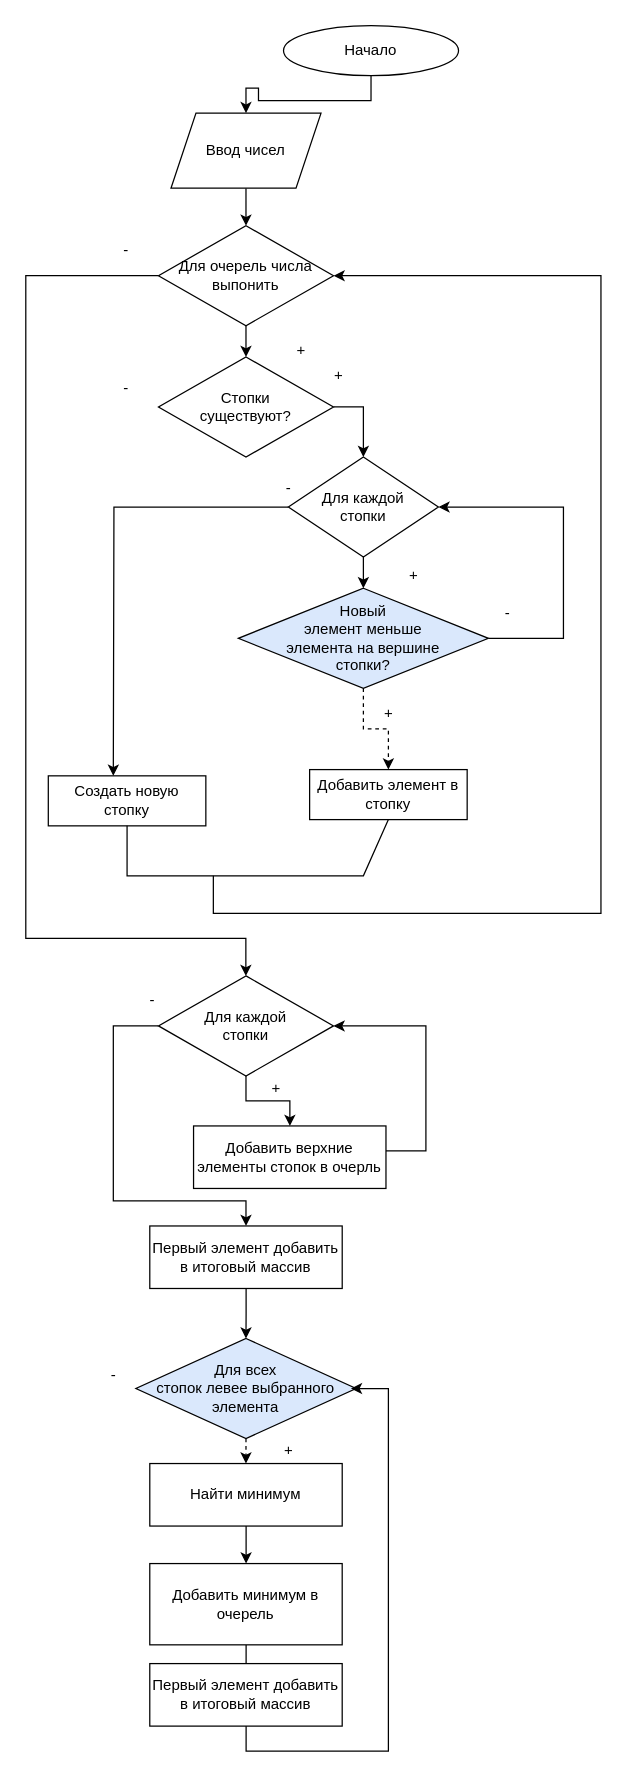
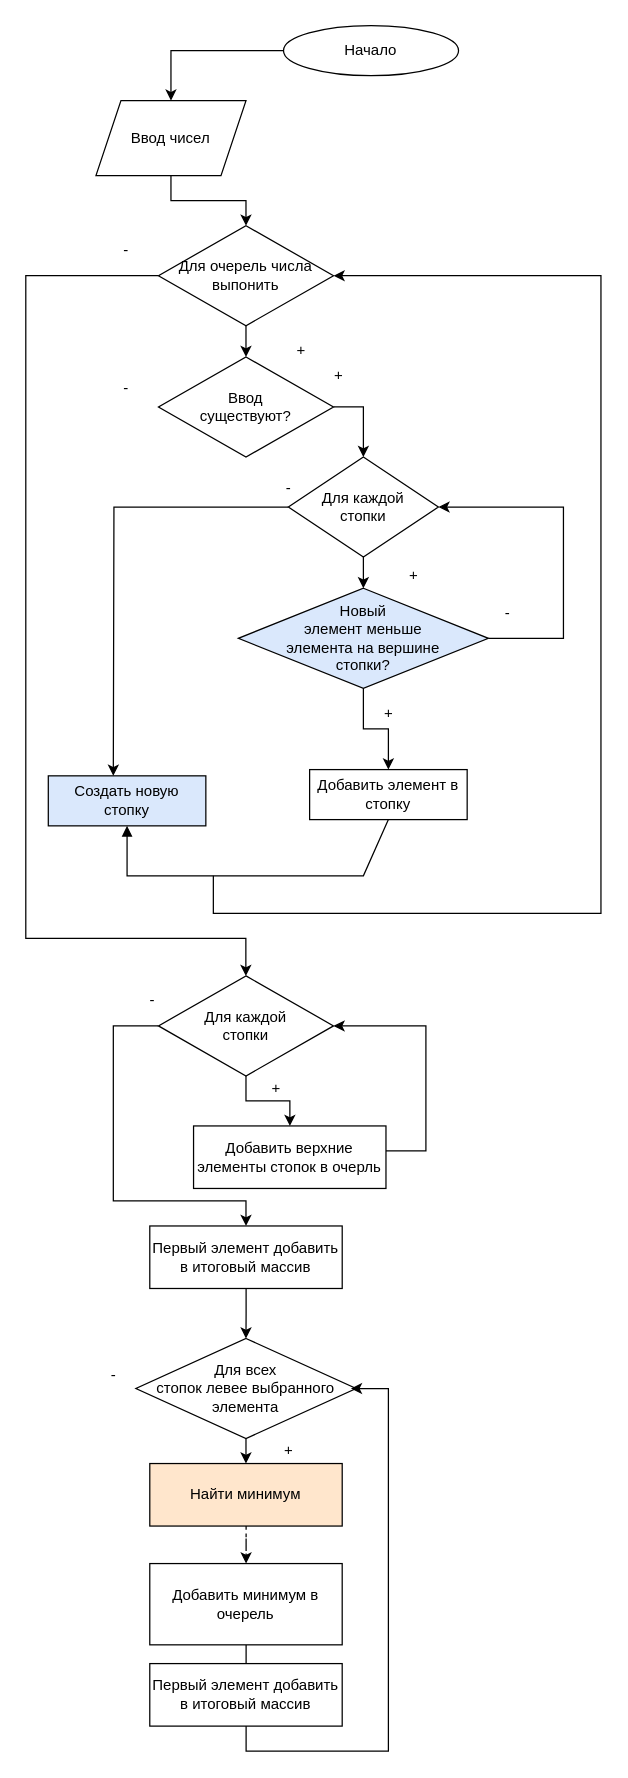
node "Ввод чисел": moved (246, 151) -> (171, 138)
node "Стопки существуют?": label "Стопки существуют?" -> "Ввод существуют?"
edge "Новый элемент меньше элемента на вершине стопки?" -> "Добавить элемент в стопку": style dashed -> solid
node "Создать новую стопку": fillcolor #ffffff -> #dae8fc
edge "Добавить элемент в стопку" -- "Создать новую стопку": arrowhead none -> block
node "Для всех стопок левее выбранного элемента": fillcolor #dae8fc -> #ffffff
edge "Для всех стопок левее выбранного элемента" -> "Найти минимум": style dashed -> solid
node "Найти минимум": fillcolor #ffffff -> #ffe6cc
edge "Найти минимум" -> "Добавить минимум в очерель": style solid -> dashed
